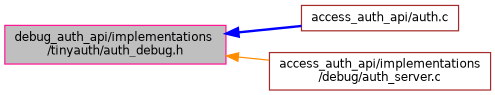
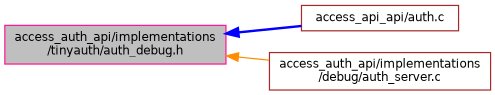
node "access_auth_api/auth.c": label "access_auth_api/auth.c" -> "access_api_api/auth.c"
node "debug_auth_api/implementations /tinyauth/auth_debug.h": label "debug_auth_api/implementations /tinyauth/auth_debug.h" -> "access_auth_api/implementations /tinyauth/auth_debug.h"
